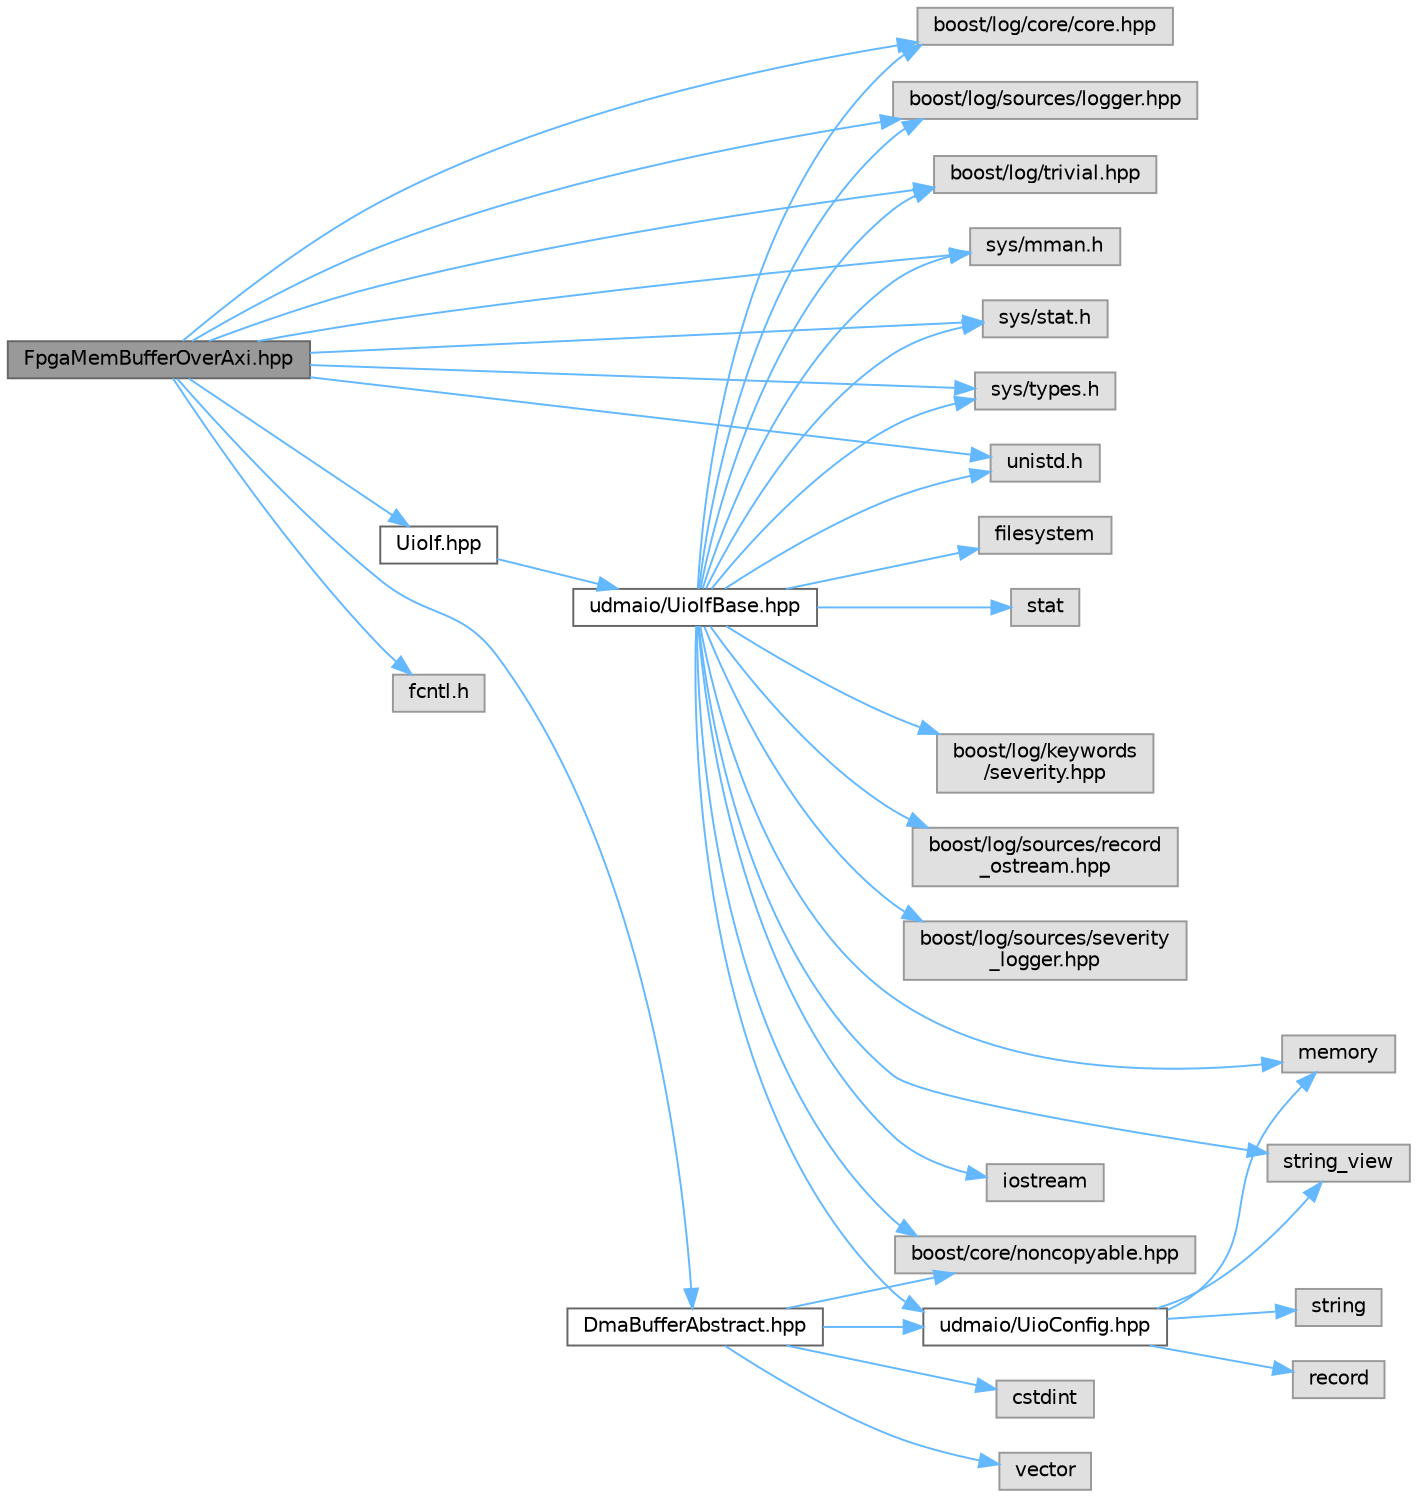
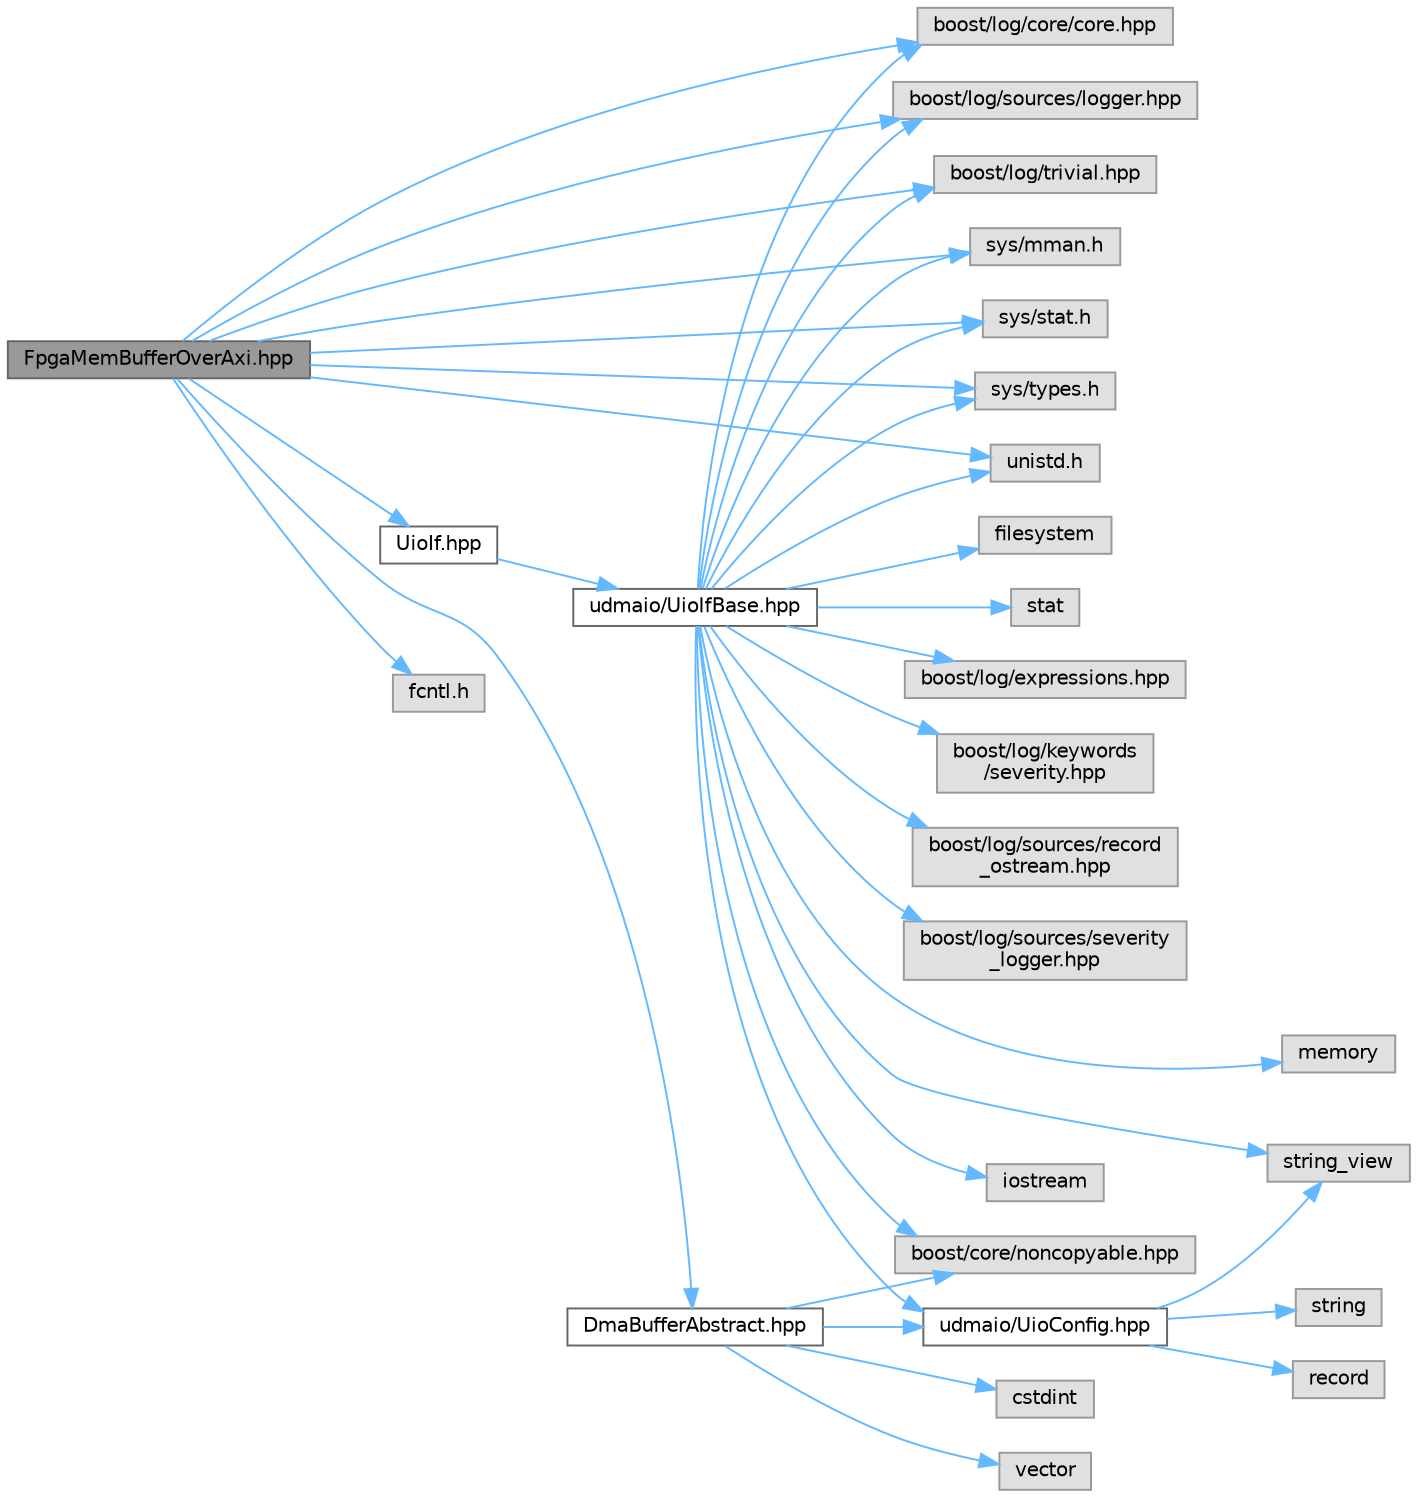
node "boost/log/expressions.hpp": added
edge "udmaio/UioConfig.hpp" -> "memory": removed
